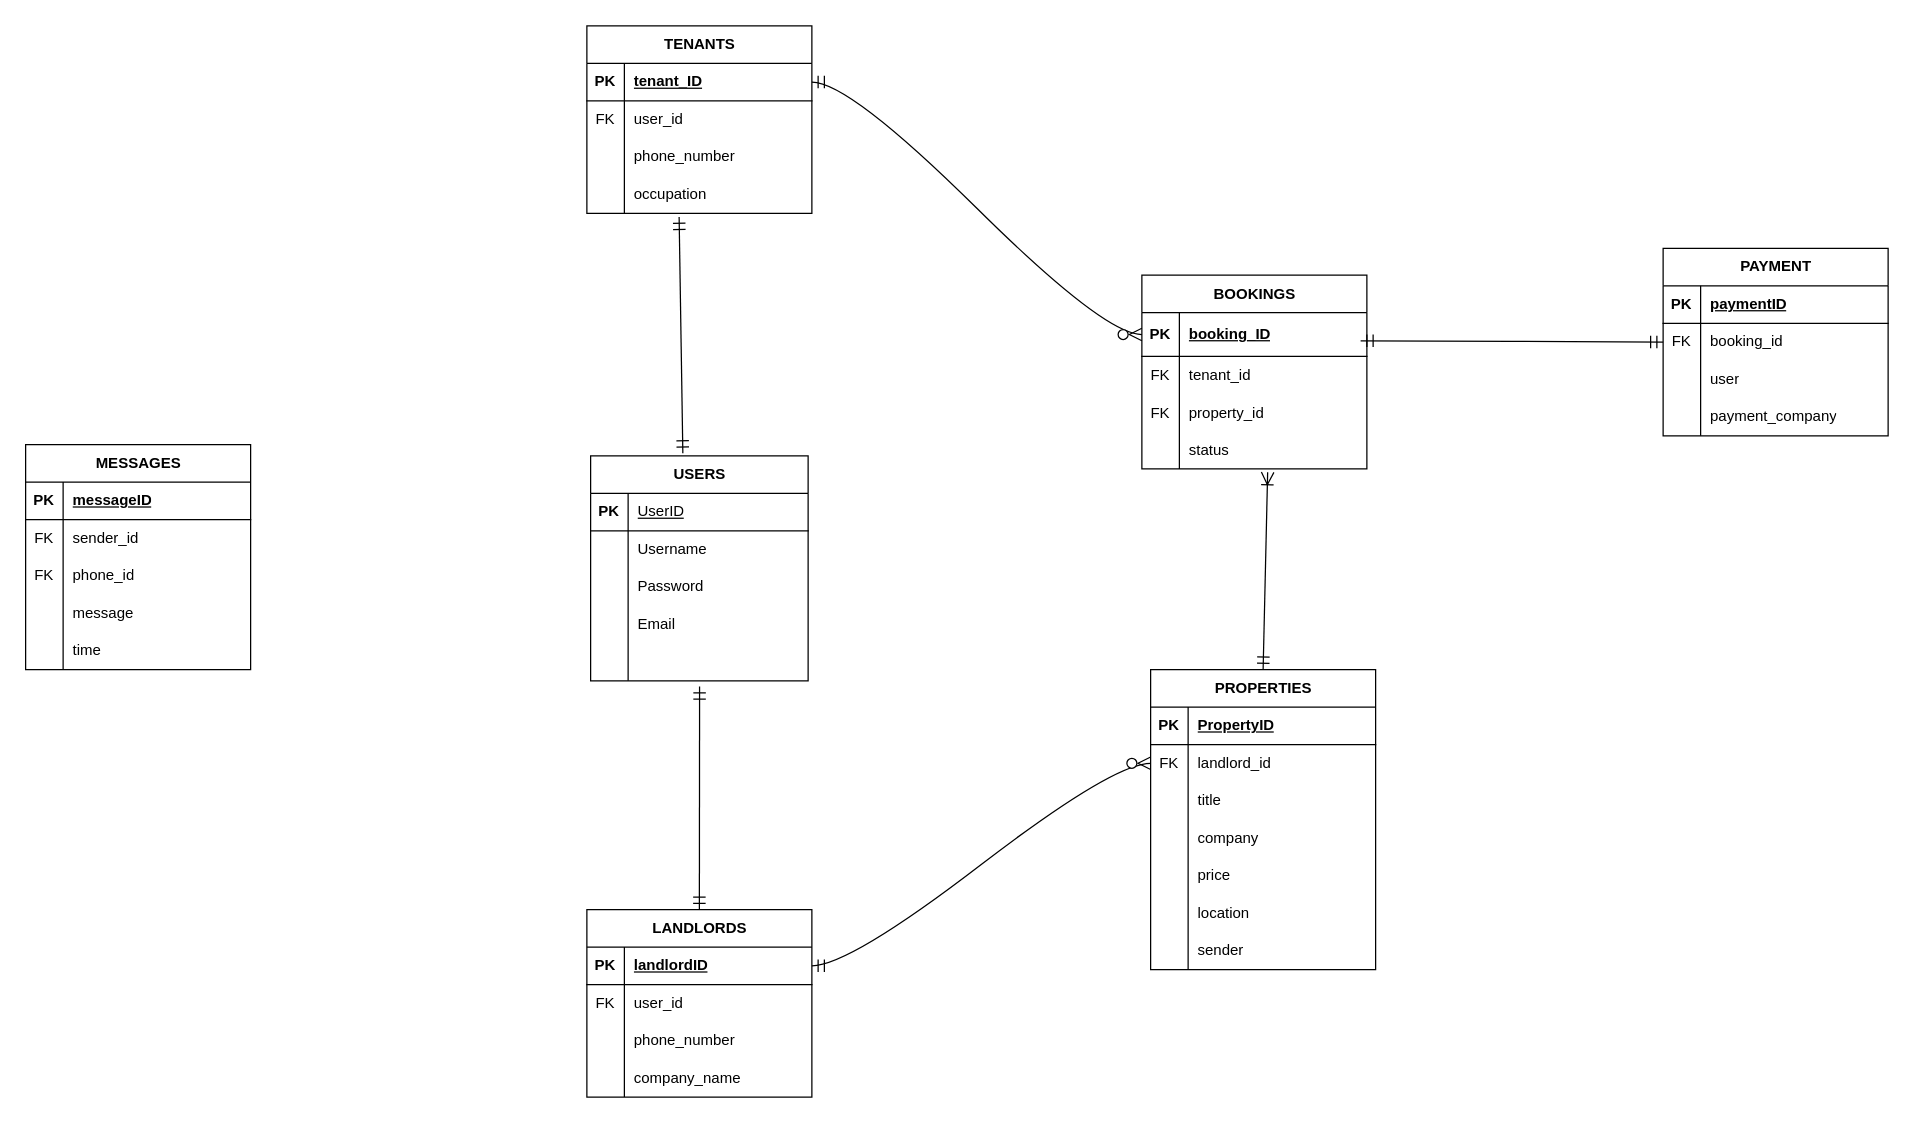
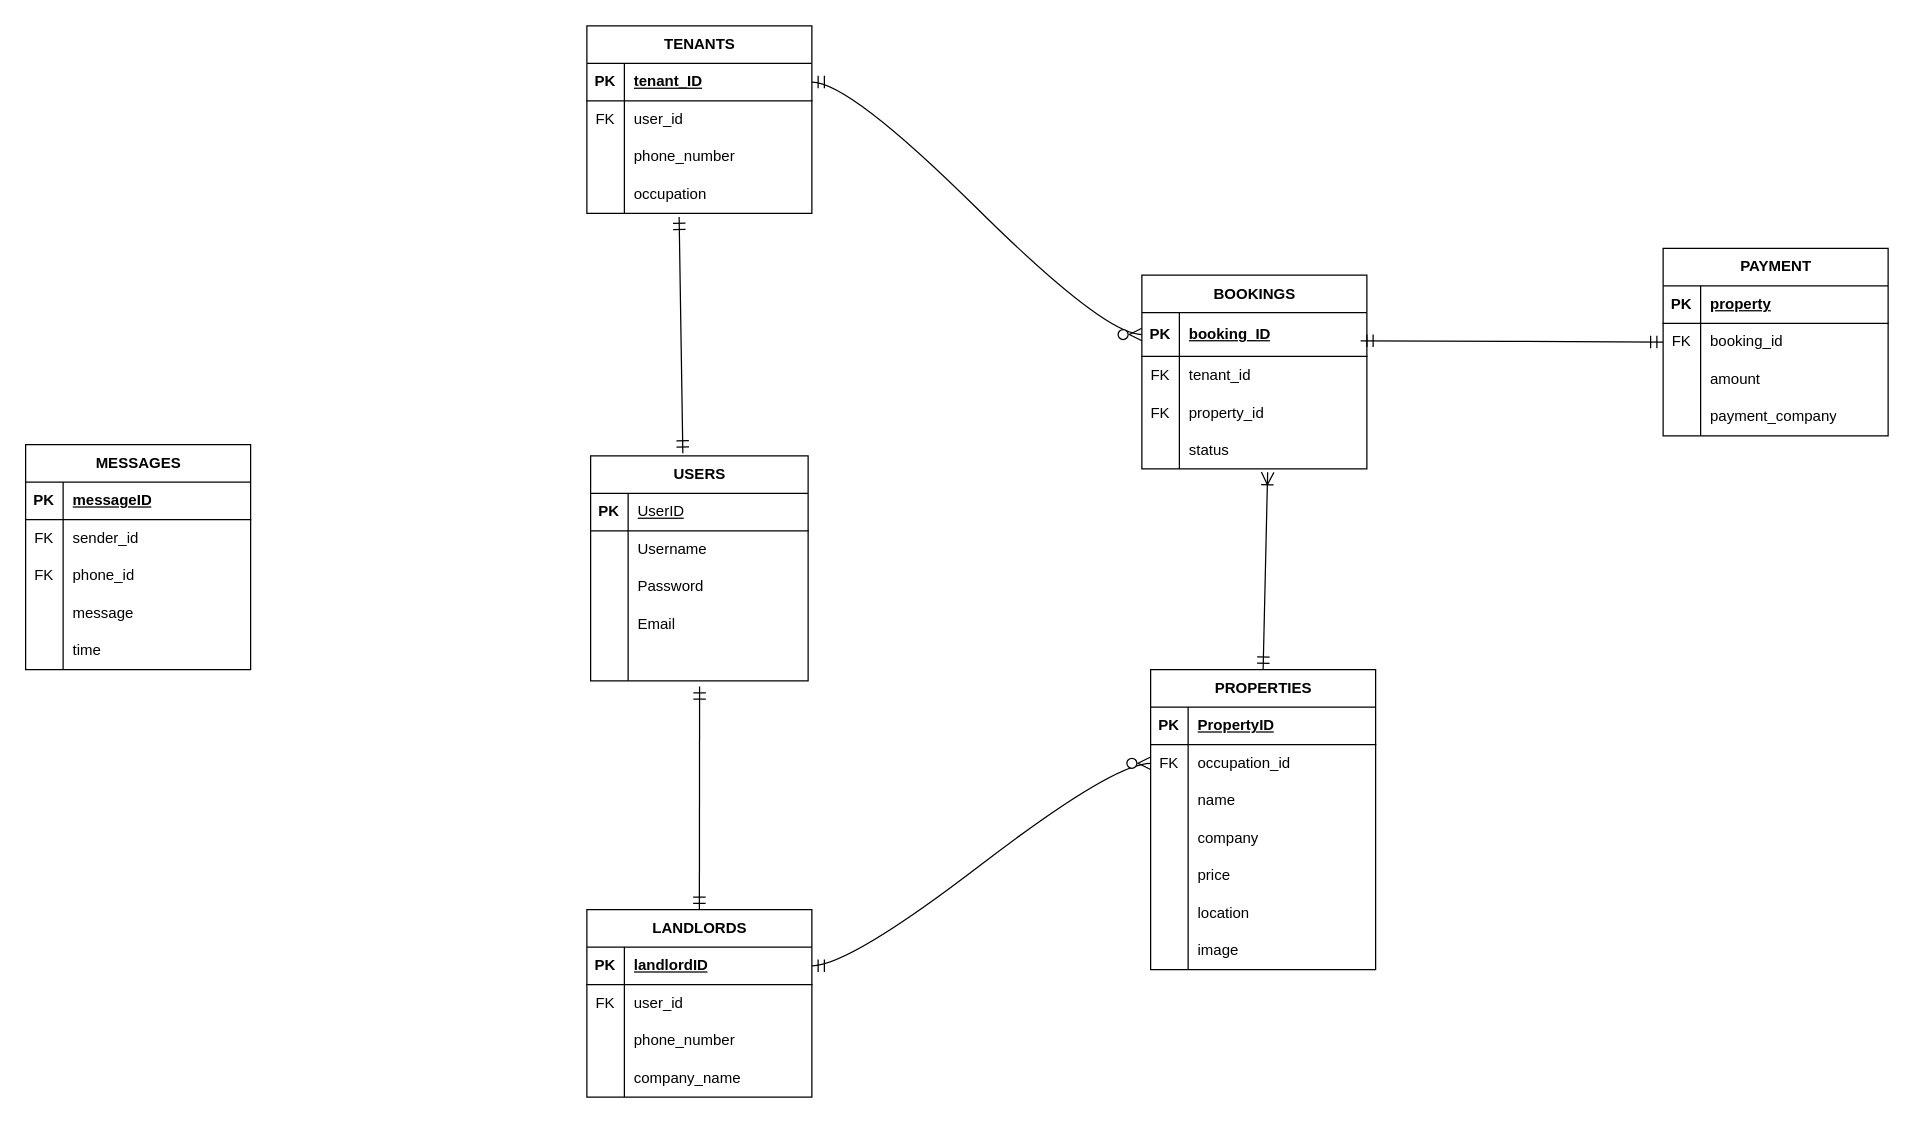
node "paymentID": label "paymentID" -> "property"
node "user": label "user" -> "amount"
node "landlord_id": label "landlord_id" -> "occupation_id"
node "title": label "title" -> "name"
node "sender": label "sender" -> "image"
